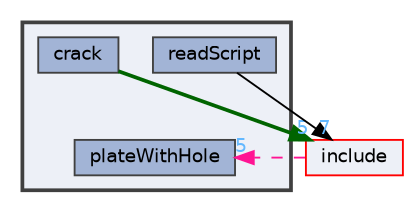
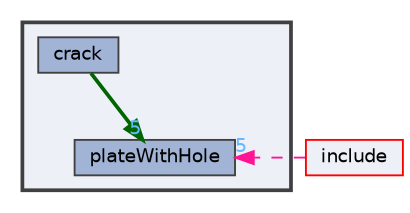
node "readScript": removed
edge "crack" -> "include": now "crack" -> "plateWithHole"
